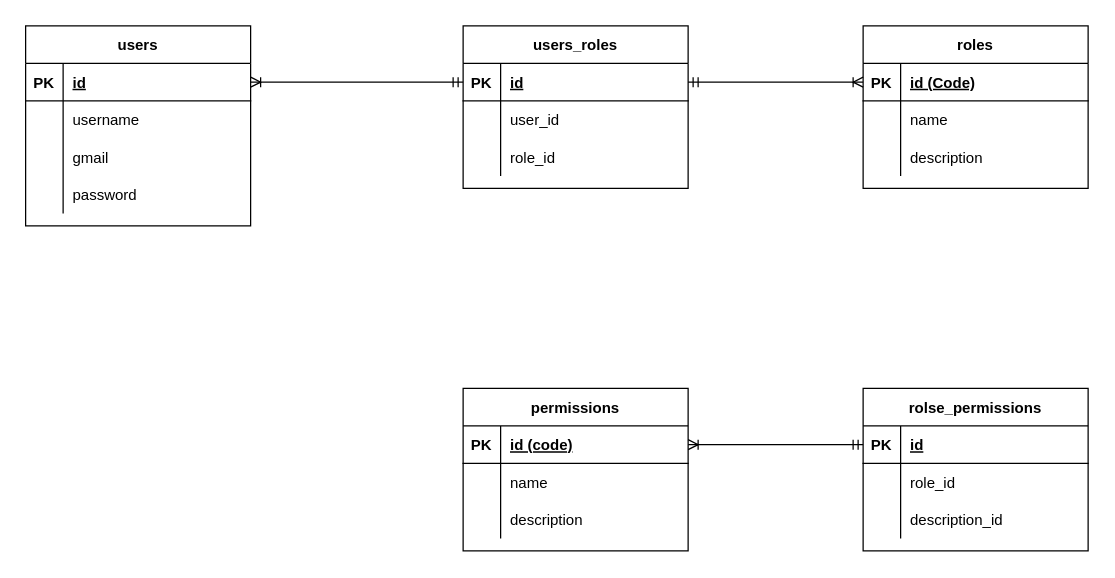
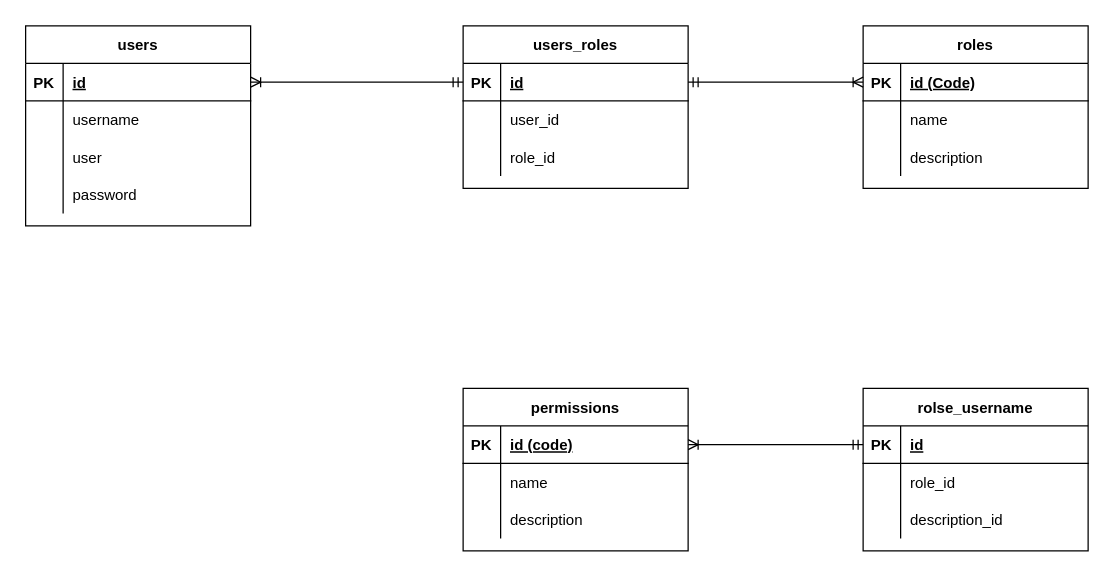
node "gmail": label "gmail" -> "user"
node "rolse_permissions": label "rolse_permissions" -> "rolse_username"
